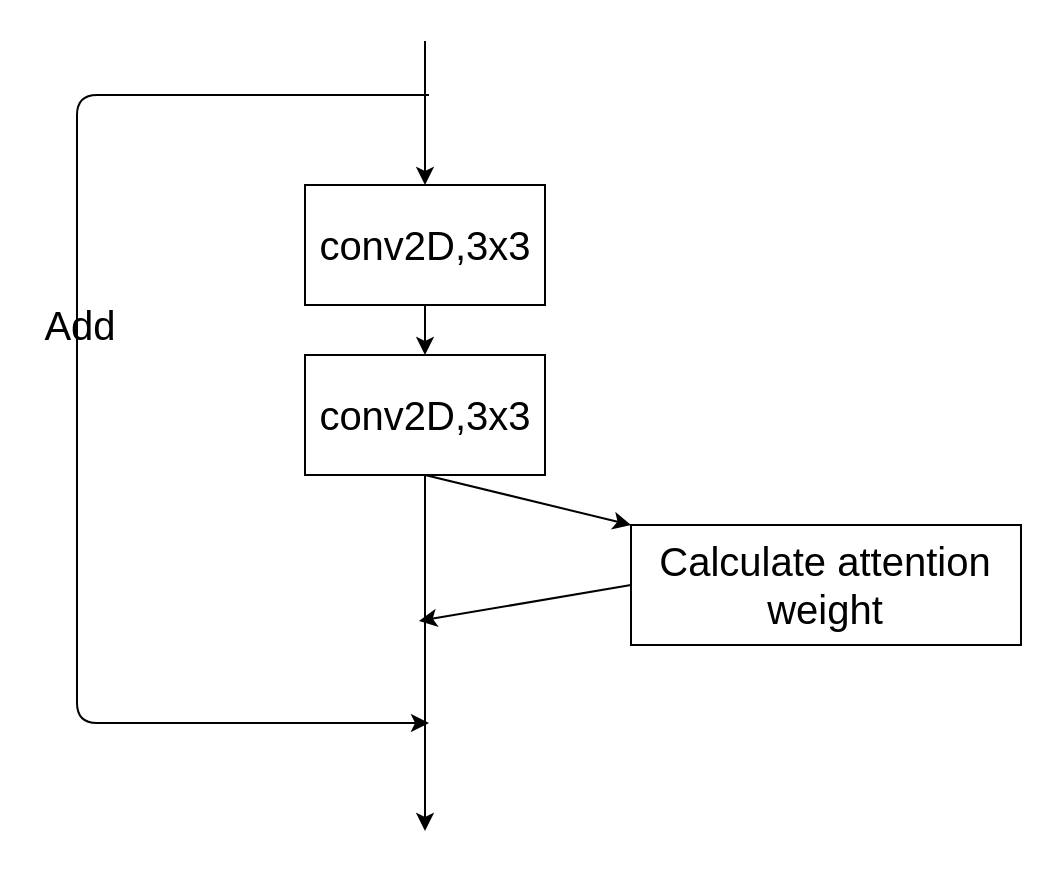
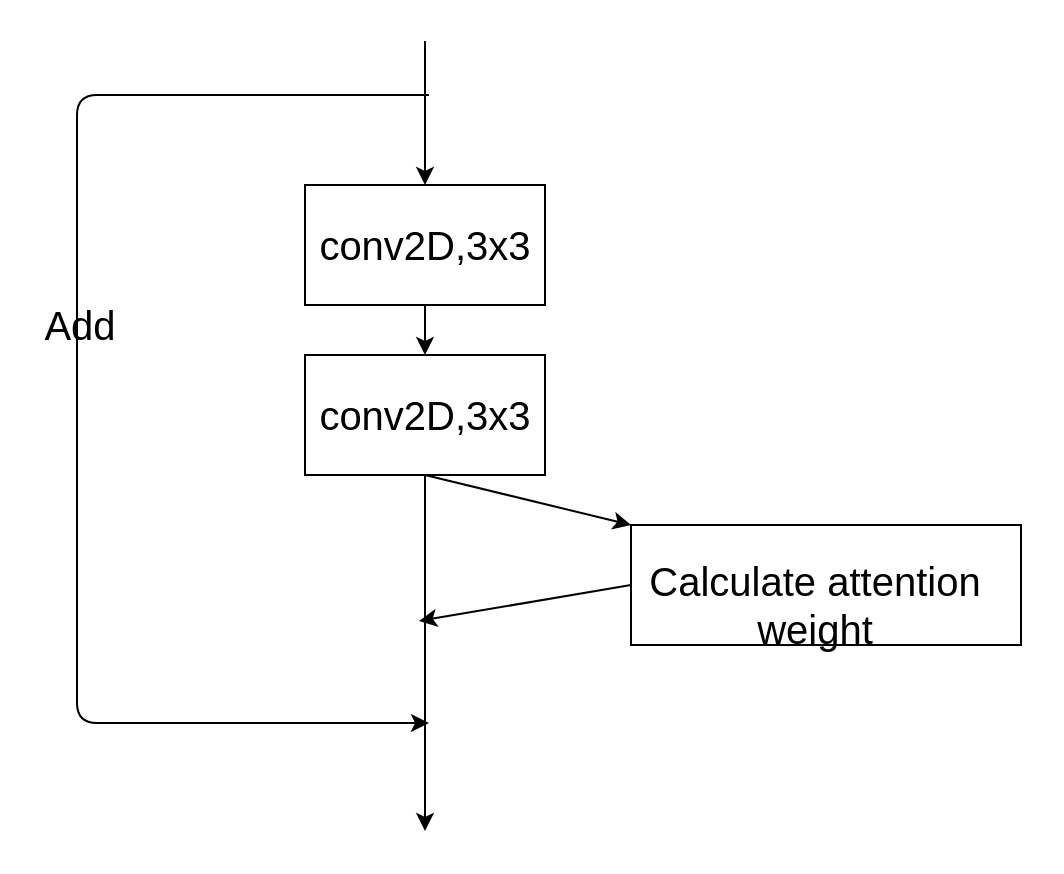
node "Calculate attention weight": moved (826, 585) -> (816, 605)
